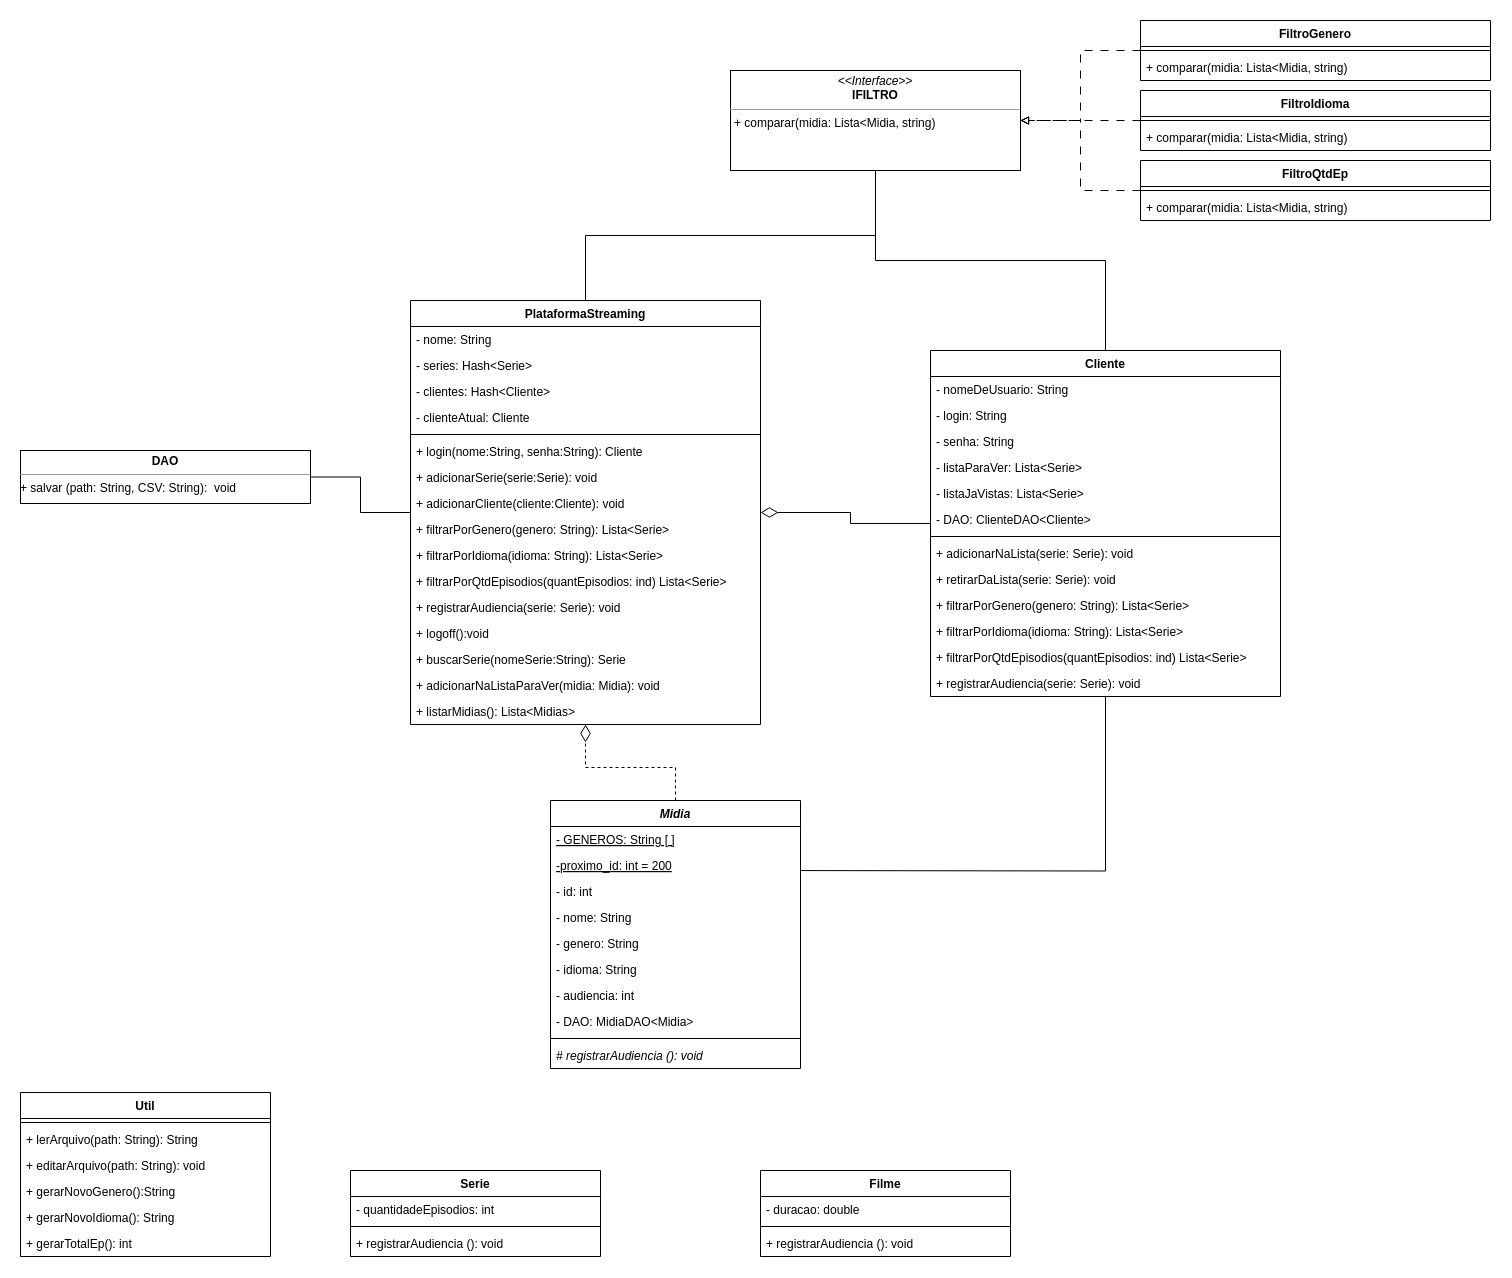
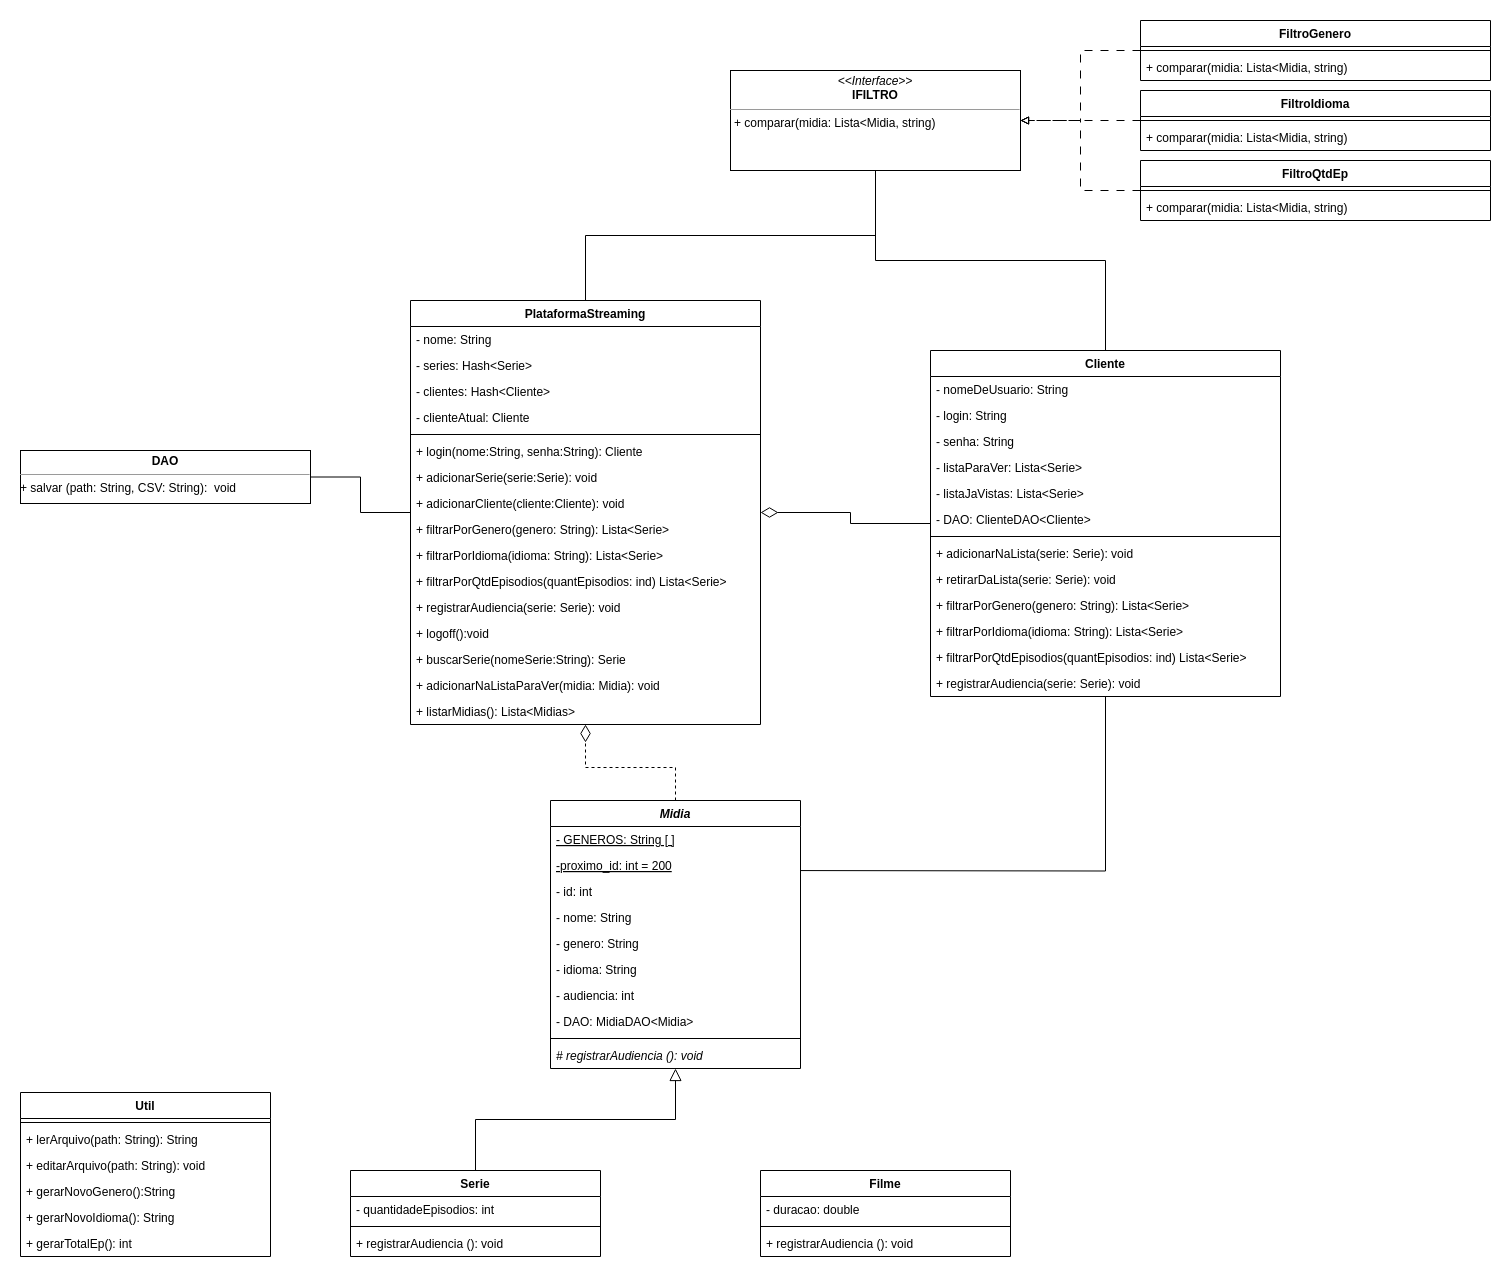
edge "Serie" -> "Midia": added
